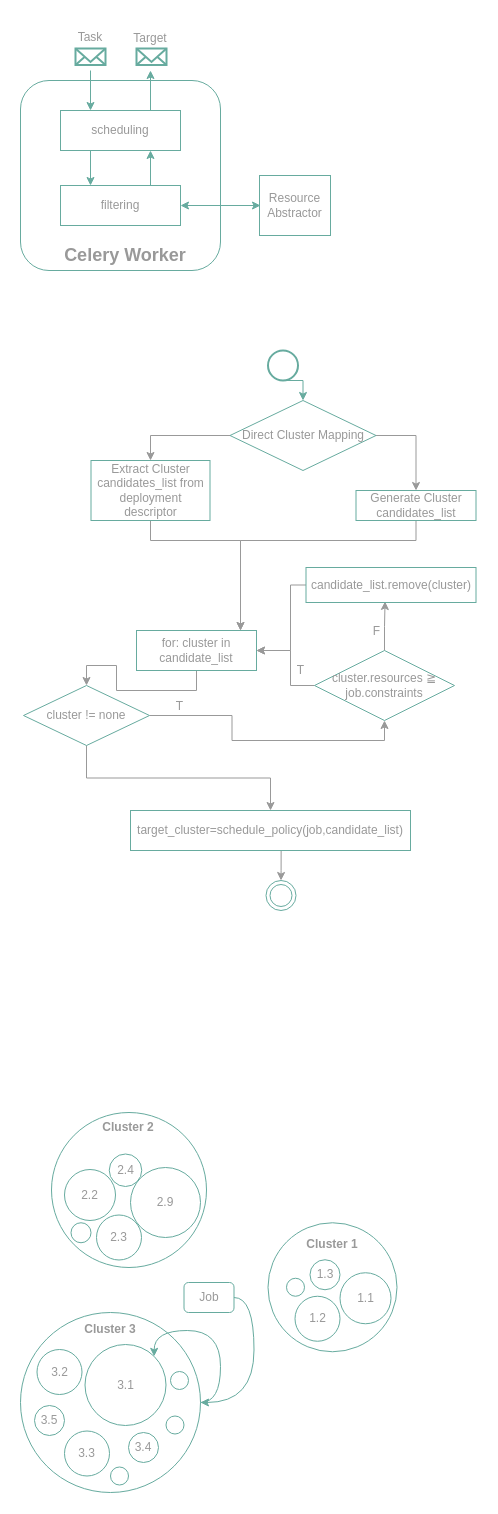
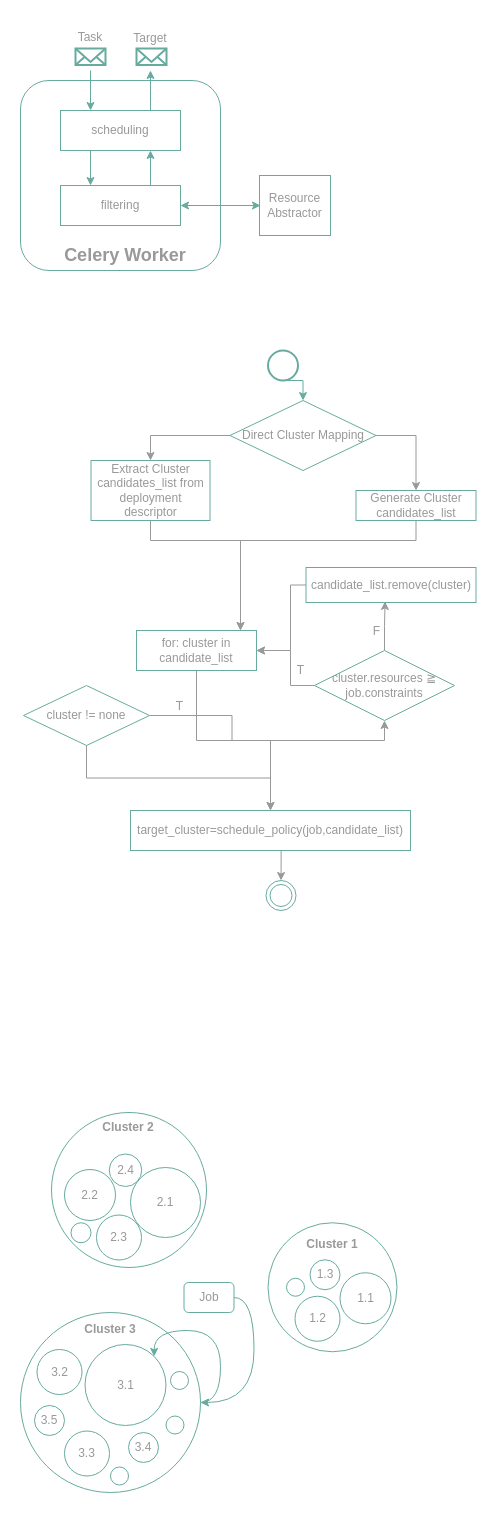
edge "for: cluster in candidate_list" -> "cluster != none": now "for: cluster in candidate_list" -> "target_cluster=schedule_policy(job,candidate_list)"
node "2.9": label "2.9" -> "2.1"
